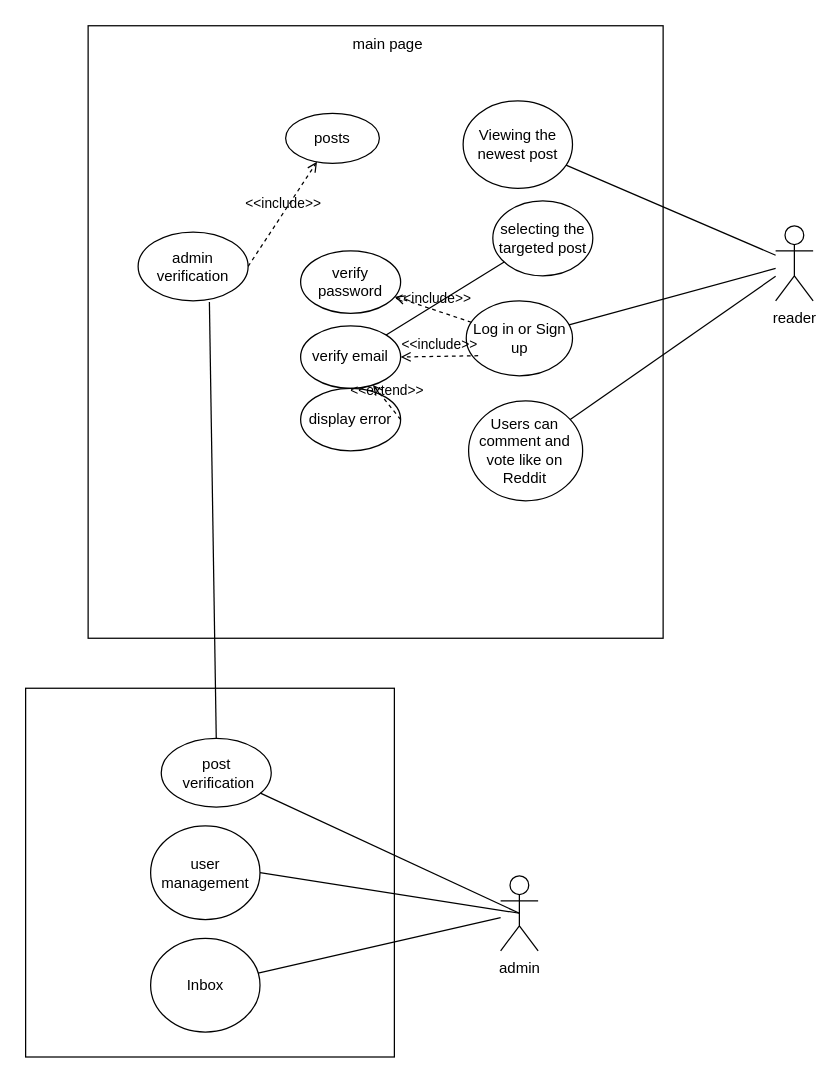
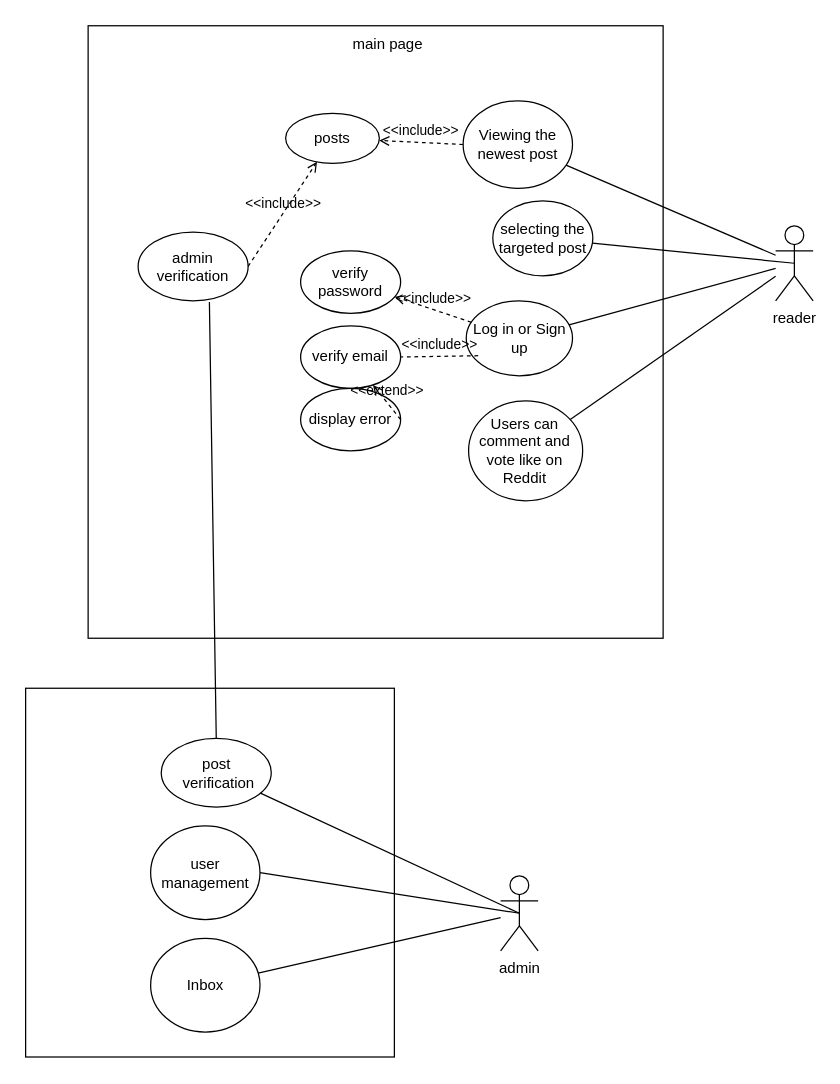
edge "Viewing the newest post" -> "posts": added, label "<<include>>"
edge "selecting the targeted post" -- "verify email": now "selecting the targeted post" -- "reader"
edge "Log in or Sign up" -> "verify email": arrowhead open -> none
